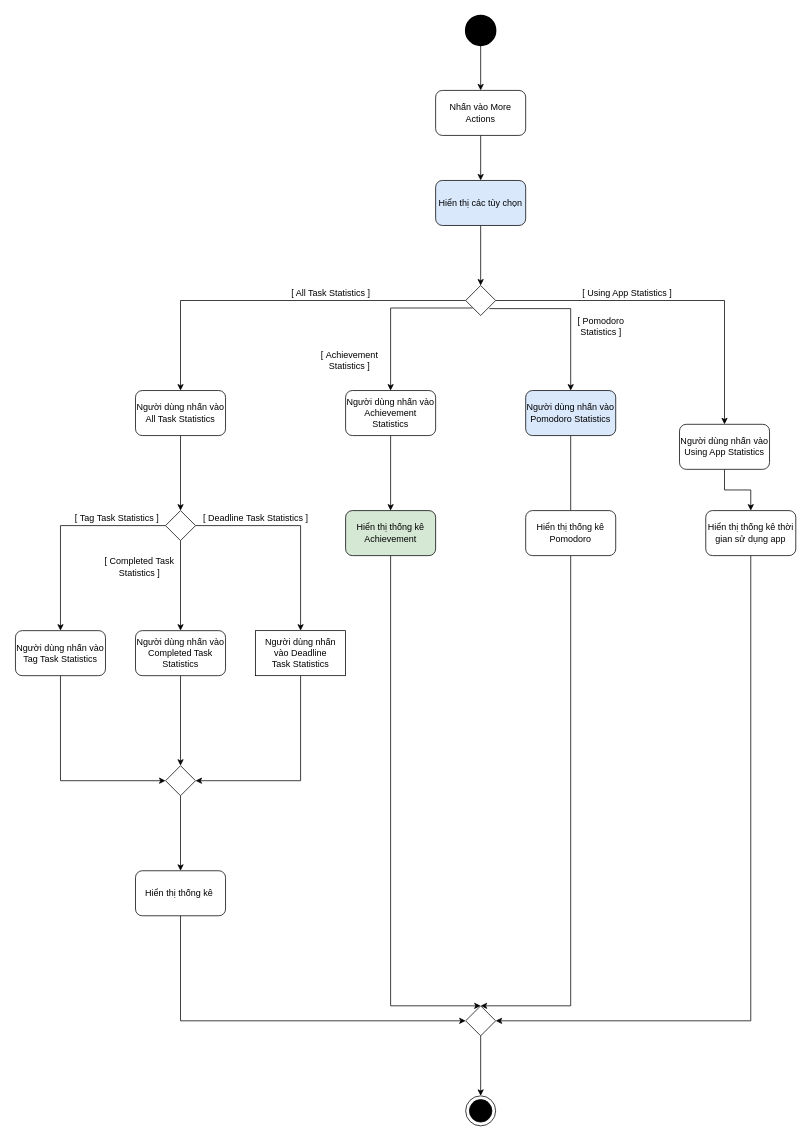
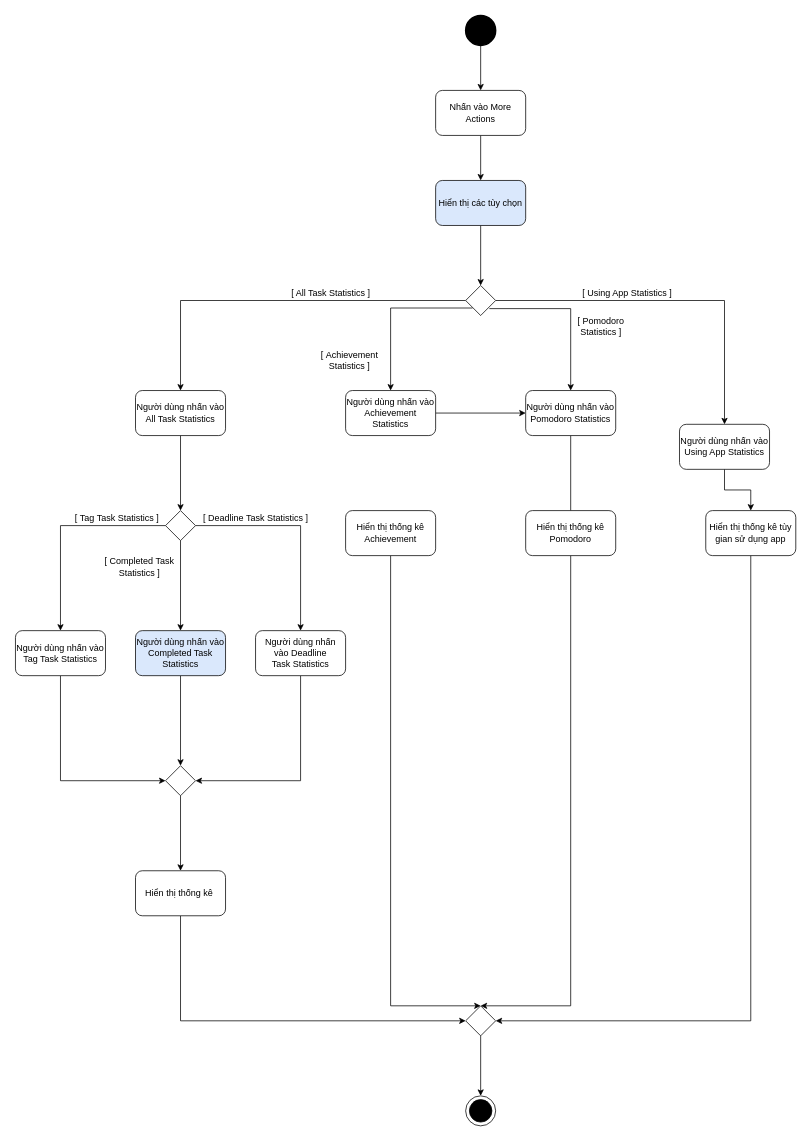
node "Người dùng nhấn vào Pomodoro Statistics": fillcolor #dae8fc -> #ffffff
edge "Người dùng nhấn vào Achievement Statistics" -> "Hiển thị thống kê Achievement": now "Người dùng nhấn vào Achievement Statistics" -> "Người dùng nhấn vào Pomodoro Statistics"
node "Hiển thị thống kê Achievement": fillcolor #d5e8d4 -> #ffffff
node "Hiển thị thống kê thời gian sử dụng app": label "Hiển thị thống kê thời gian sử dụng app" -> "Hiển thị thống kê tùy gian sử dụng app"
node "Người dùng nhấn vào Completed Task Statistics": fillcolor #ffffff -> #dae8fc
node "Người dùng nhấn vào Deadline Task Statistics": shape rectangle -> rounded rectangle
